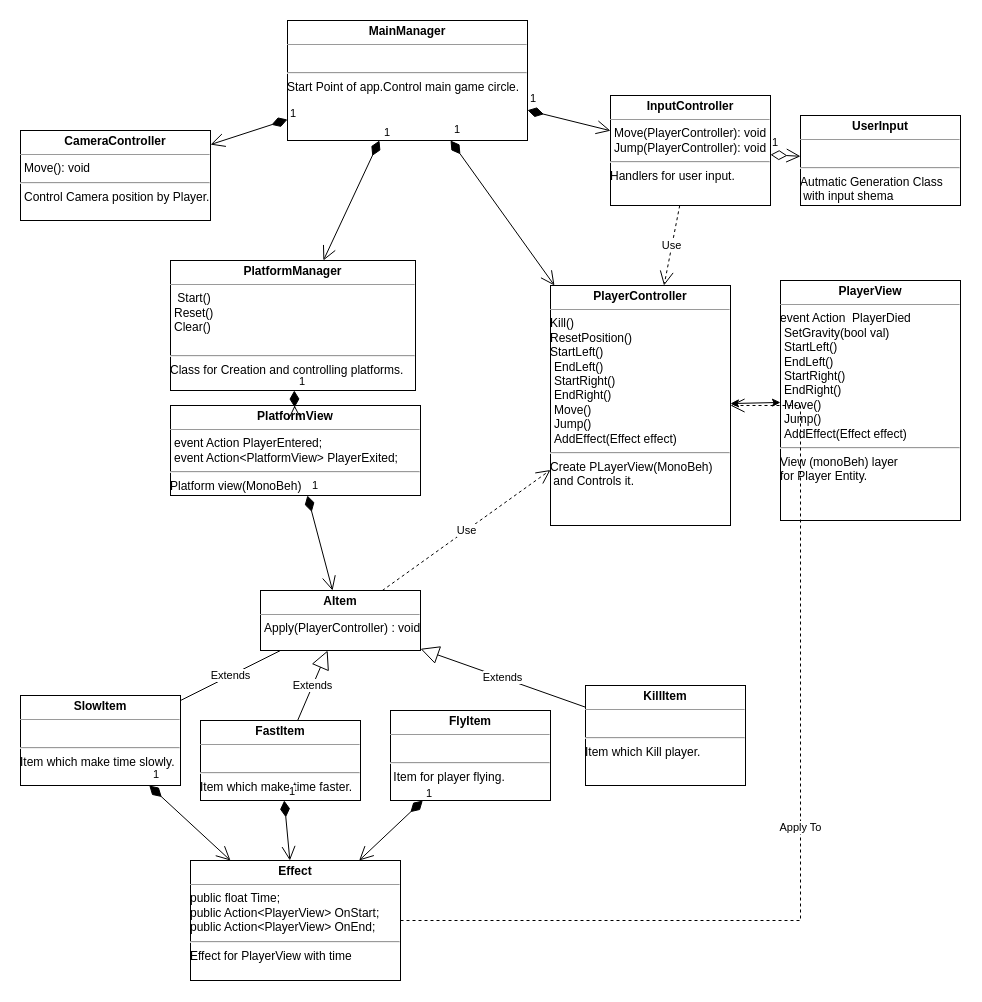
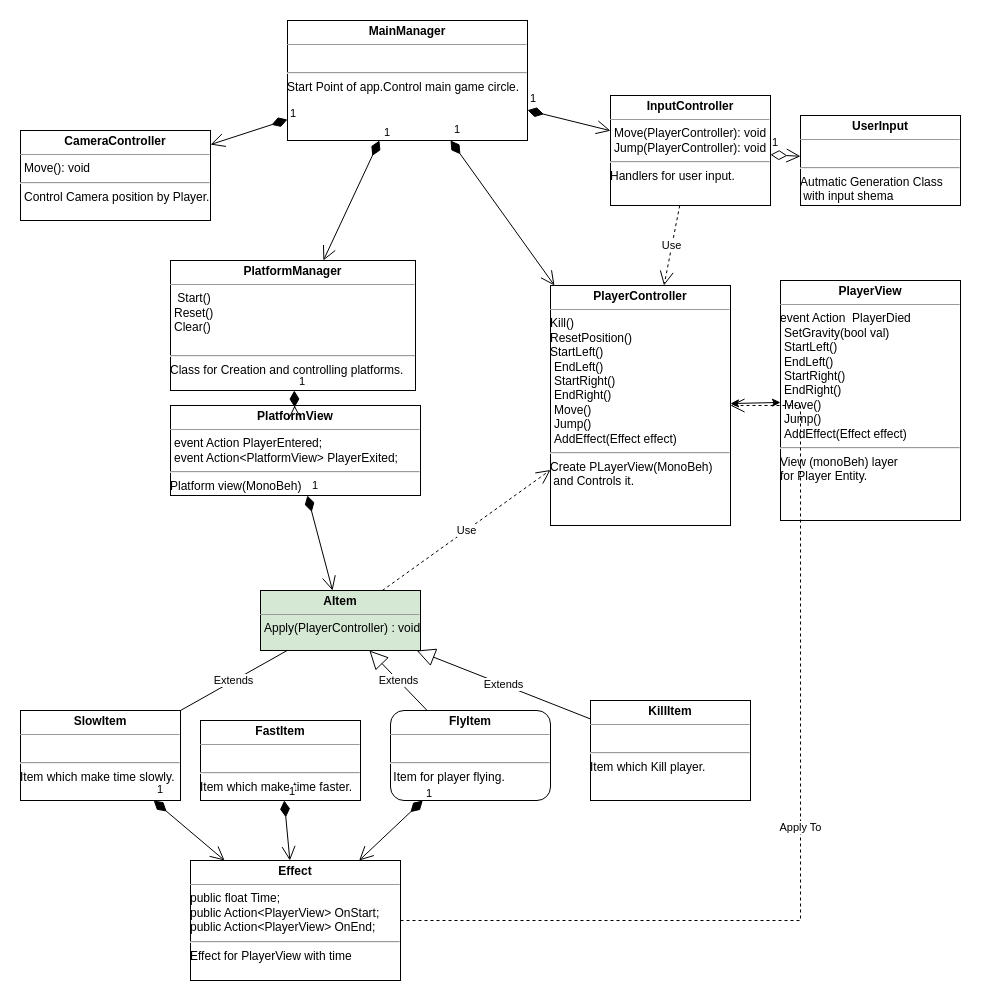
node "AItem Apply(PlayerController) : void": fillcolor #ffffff -> #d5e8d4
edge "FlyItem Item for player flying." -> "AItem Apply(PlayerController) : void": added, label "Extends"
edge "FastItem Item which make time faster." -> "AItem Apply(PlayerController) : void": removed, label "Extends"
node "KillItem Item which Kill player.": moved (666, 736) -> (671, 751)
node "SlowItem Item which make time slowly.": moved (101, 741) -> (101, 756)
node "FlyItem Item for player flying.": shape rectangle -> rounded rectangle
